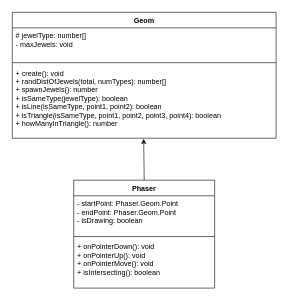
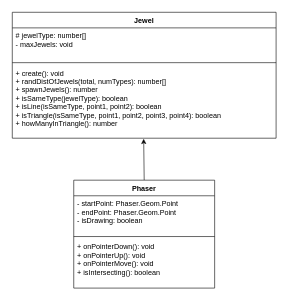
node "Geom": label "Geom" -> "Jewel"
